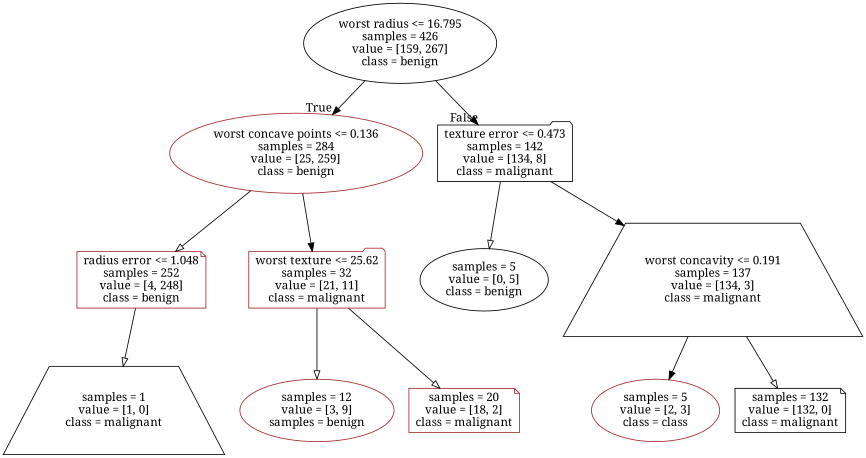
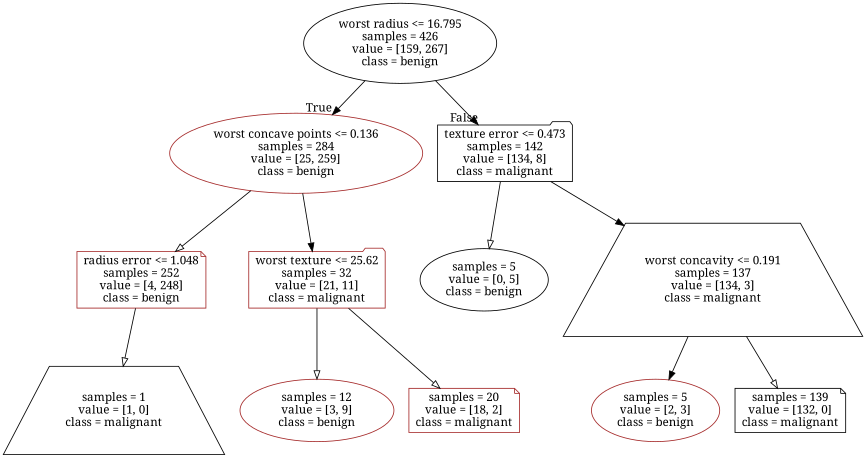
node "samples = 12 value = [3, 9] samples = benign": label "samples = 12 value = [3, 9] samples = benign" -> "samples = 12 value = [3, 9] class = benign"
node "samples = 5 value = [2, 3] class = class": label "samples = 5 value = [2, 3] class = class" -> "samples = 5 value = [2, 3] class = benign"
node "samples = 132 value = [132, 0] class = malignant": label "samples = 132 value = [132, 0] class = malignant" -> "samples = 139 value = [132, 0] class = malignant"
